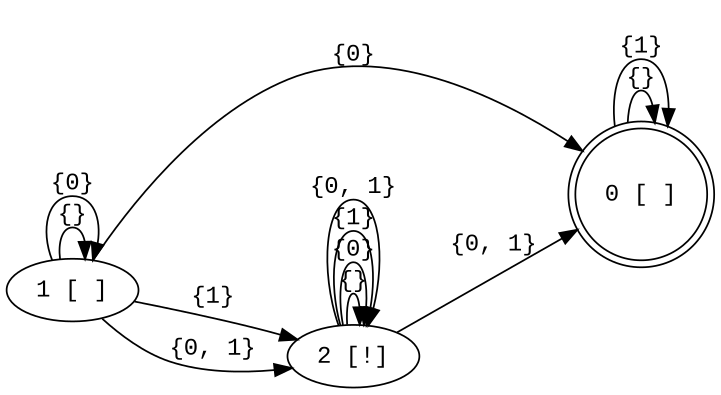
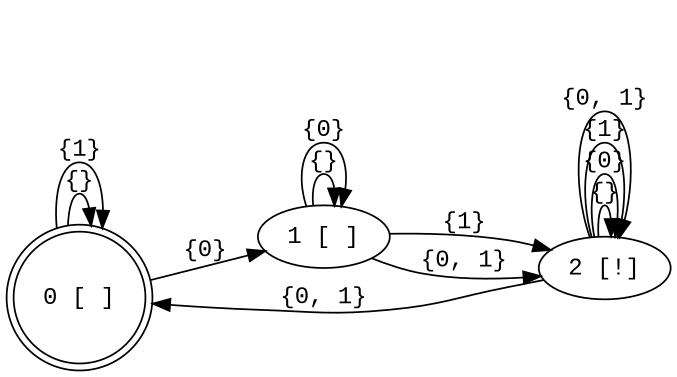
edge "1 [ ]" -> "0 [ ]": reversed
